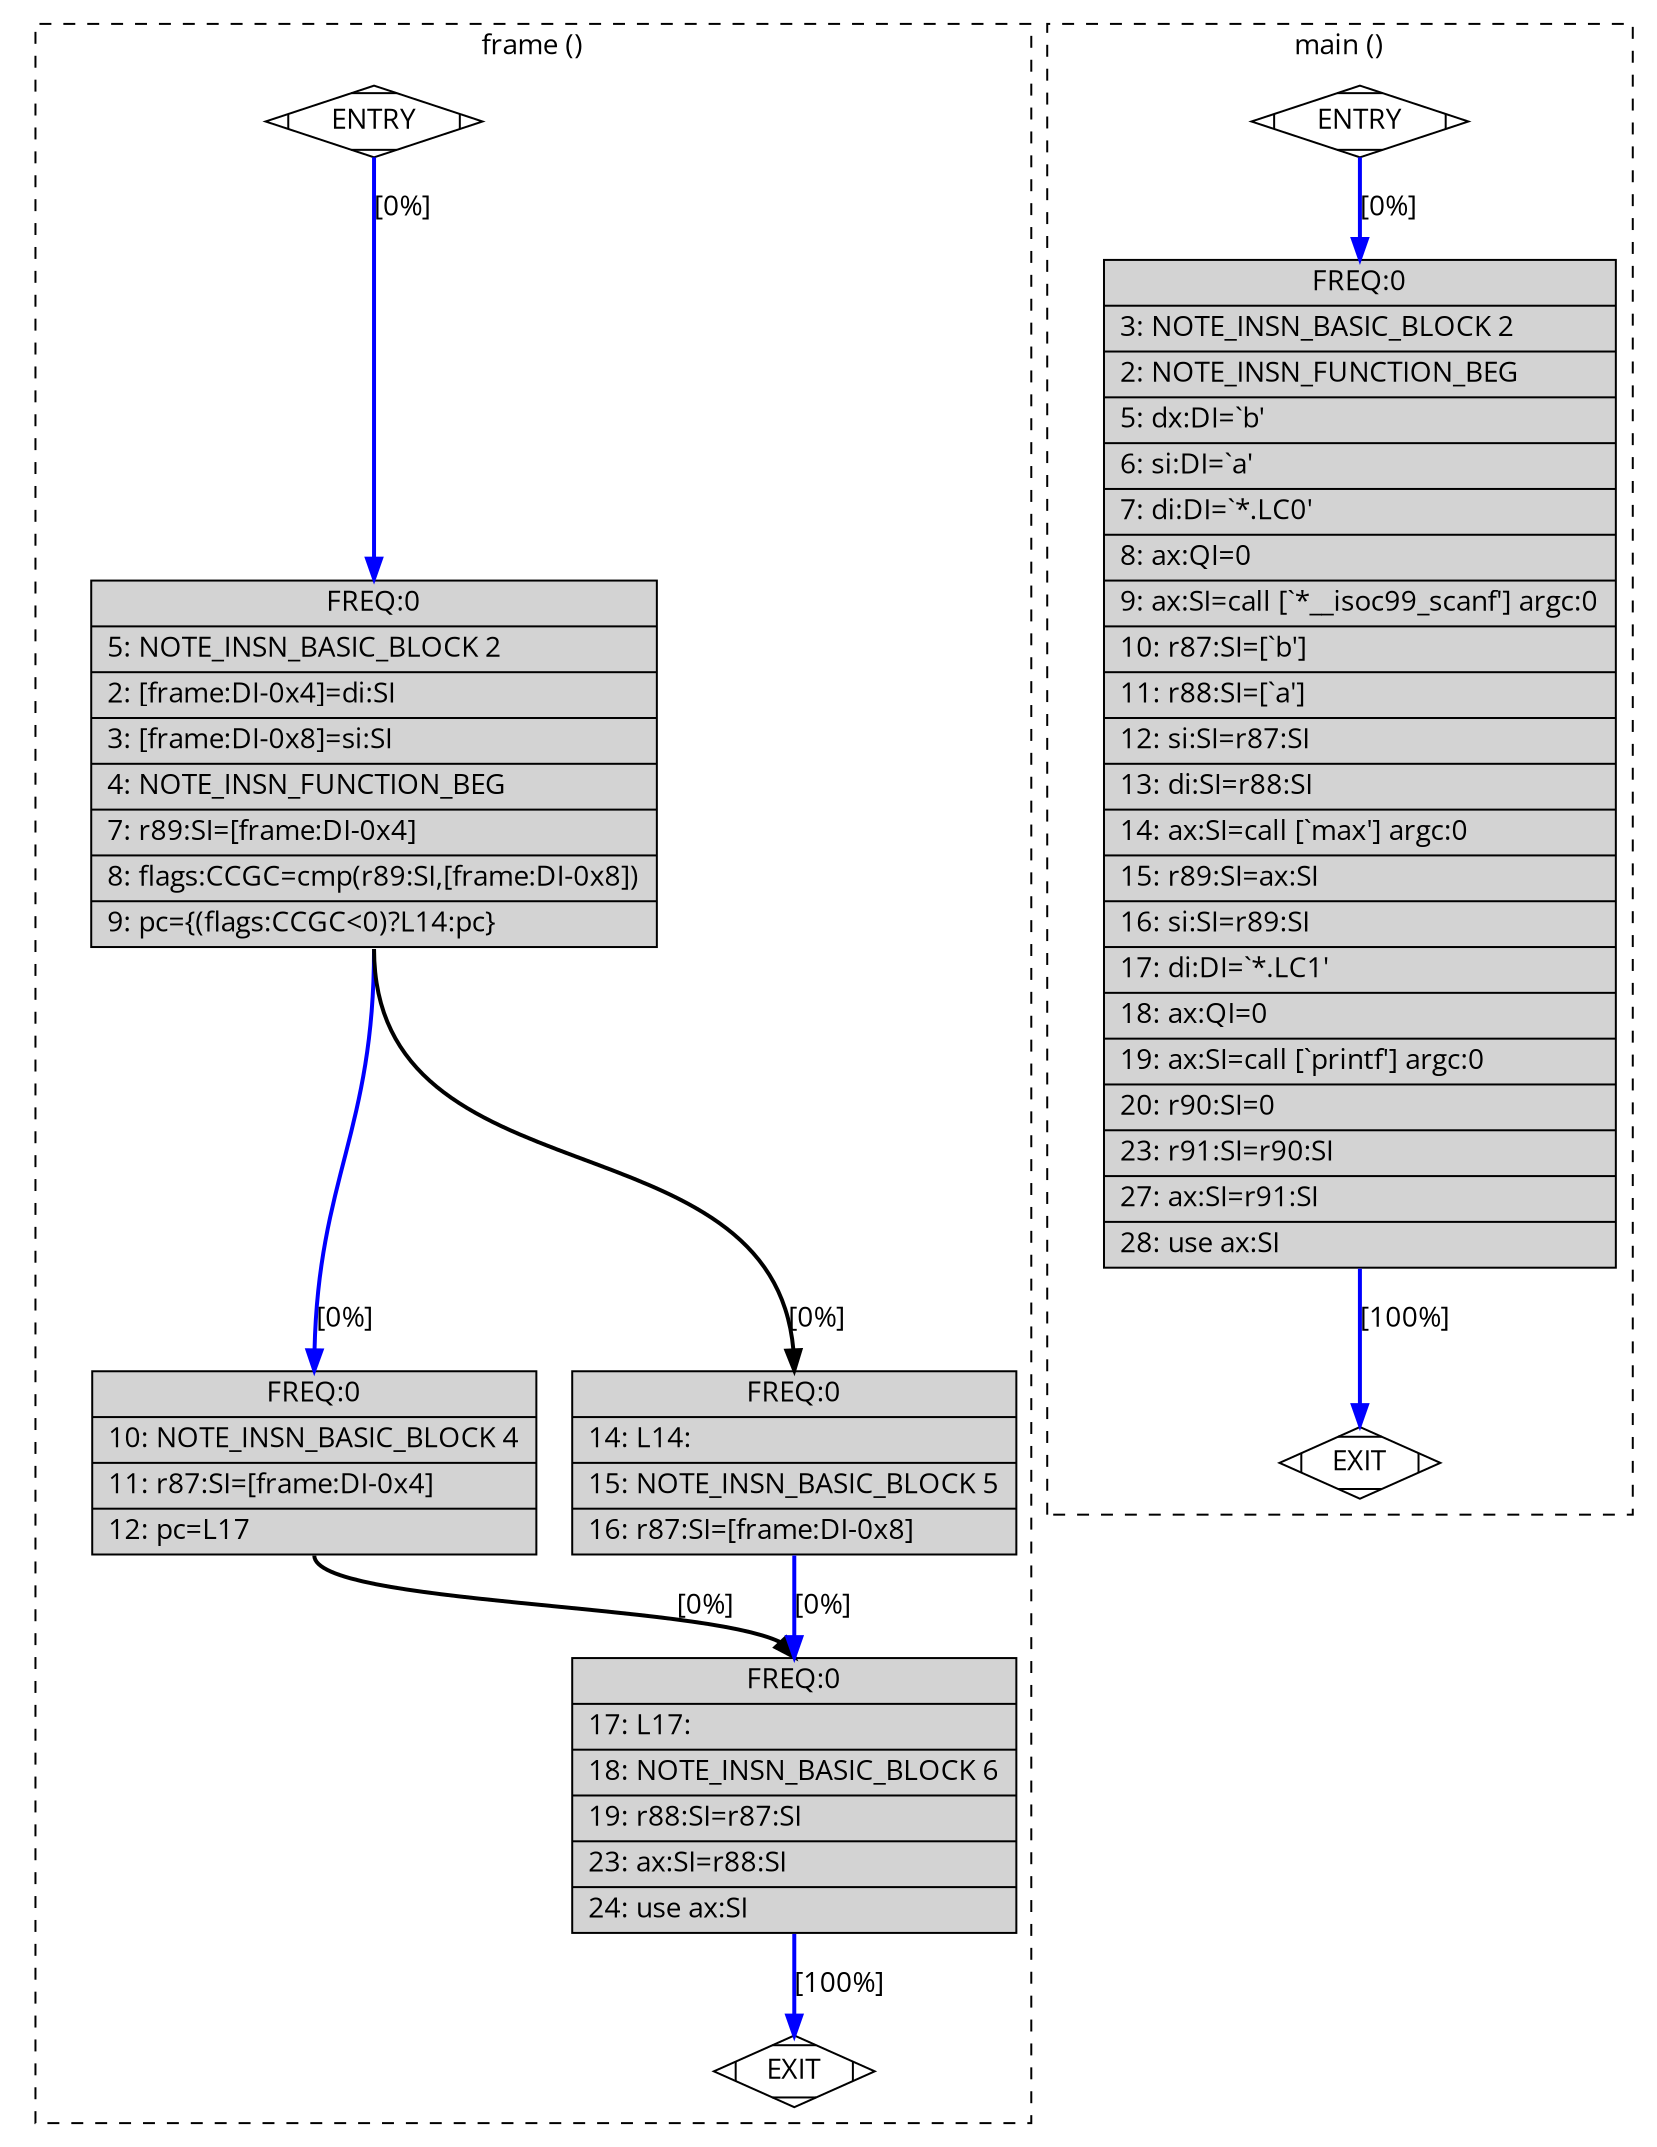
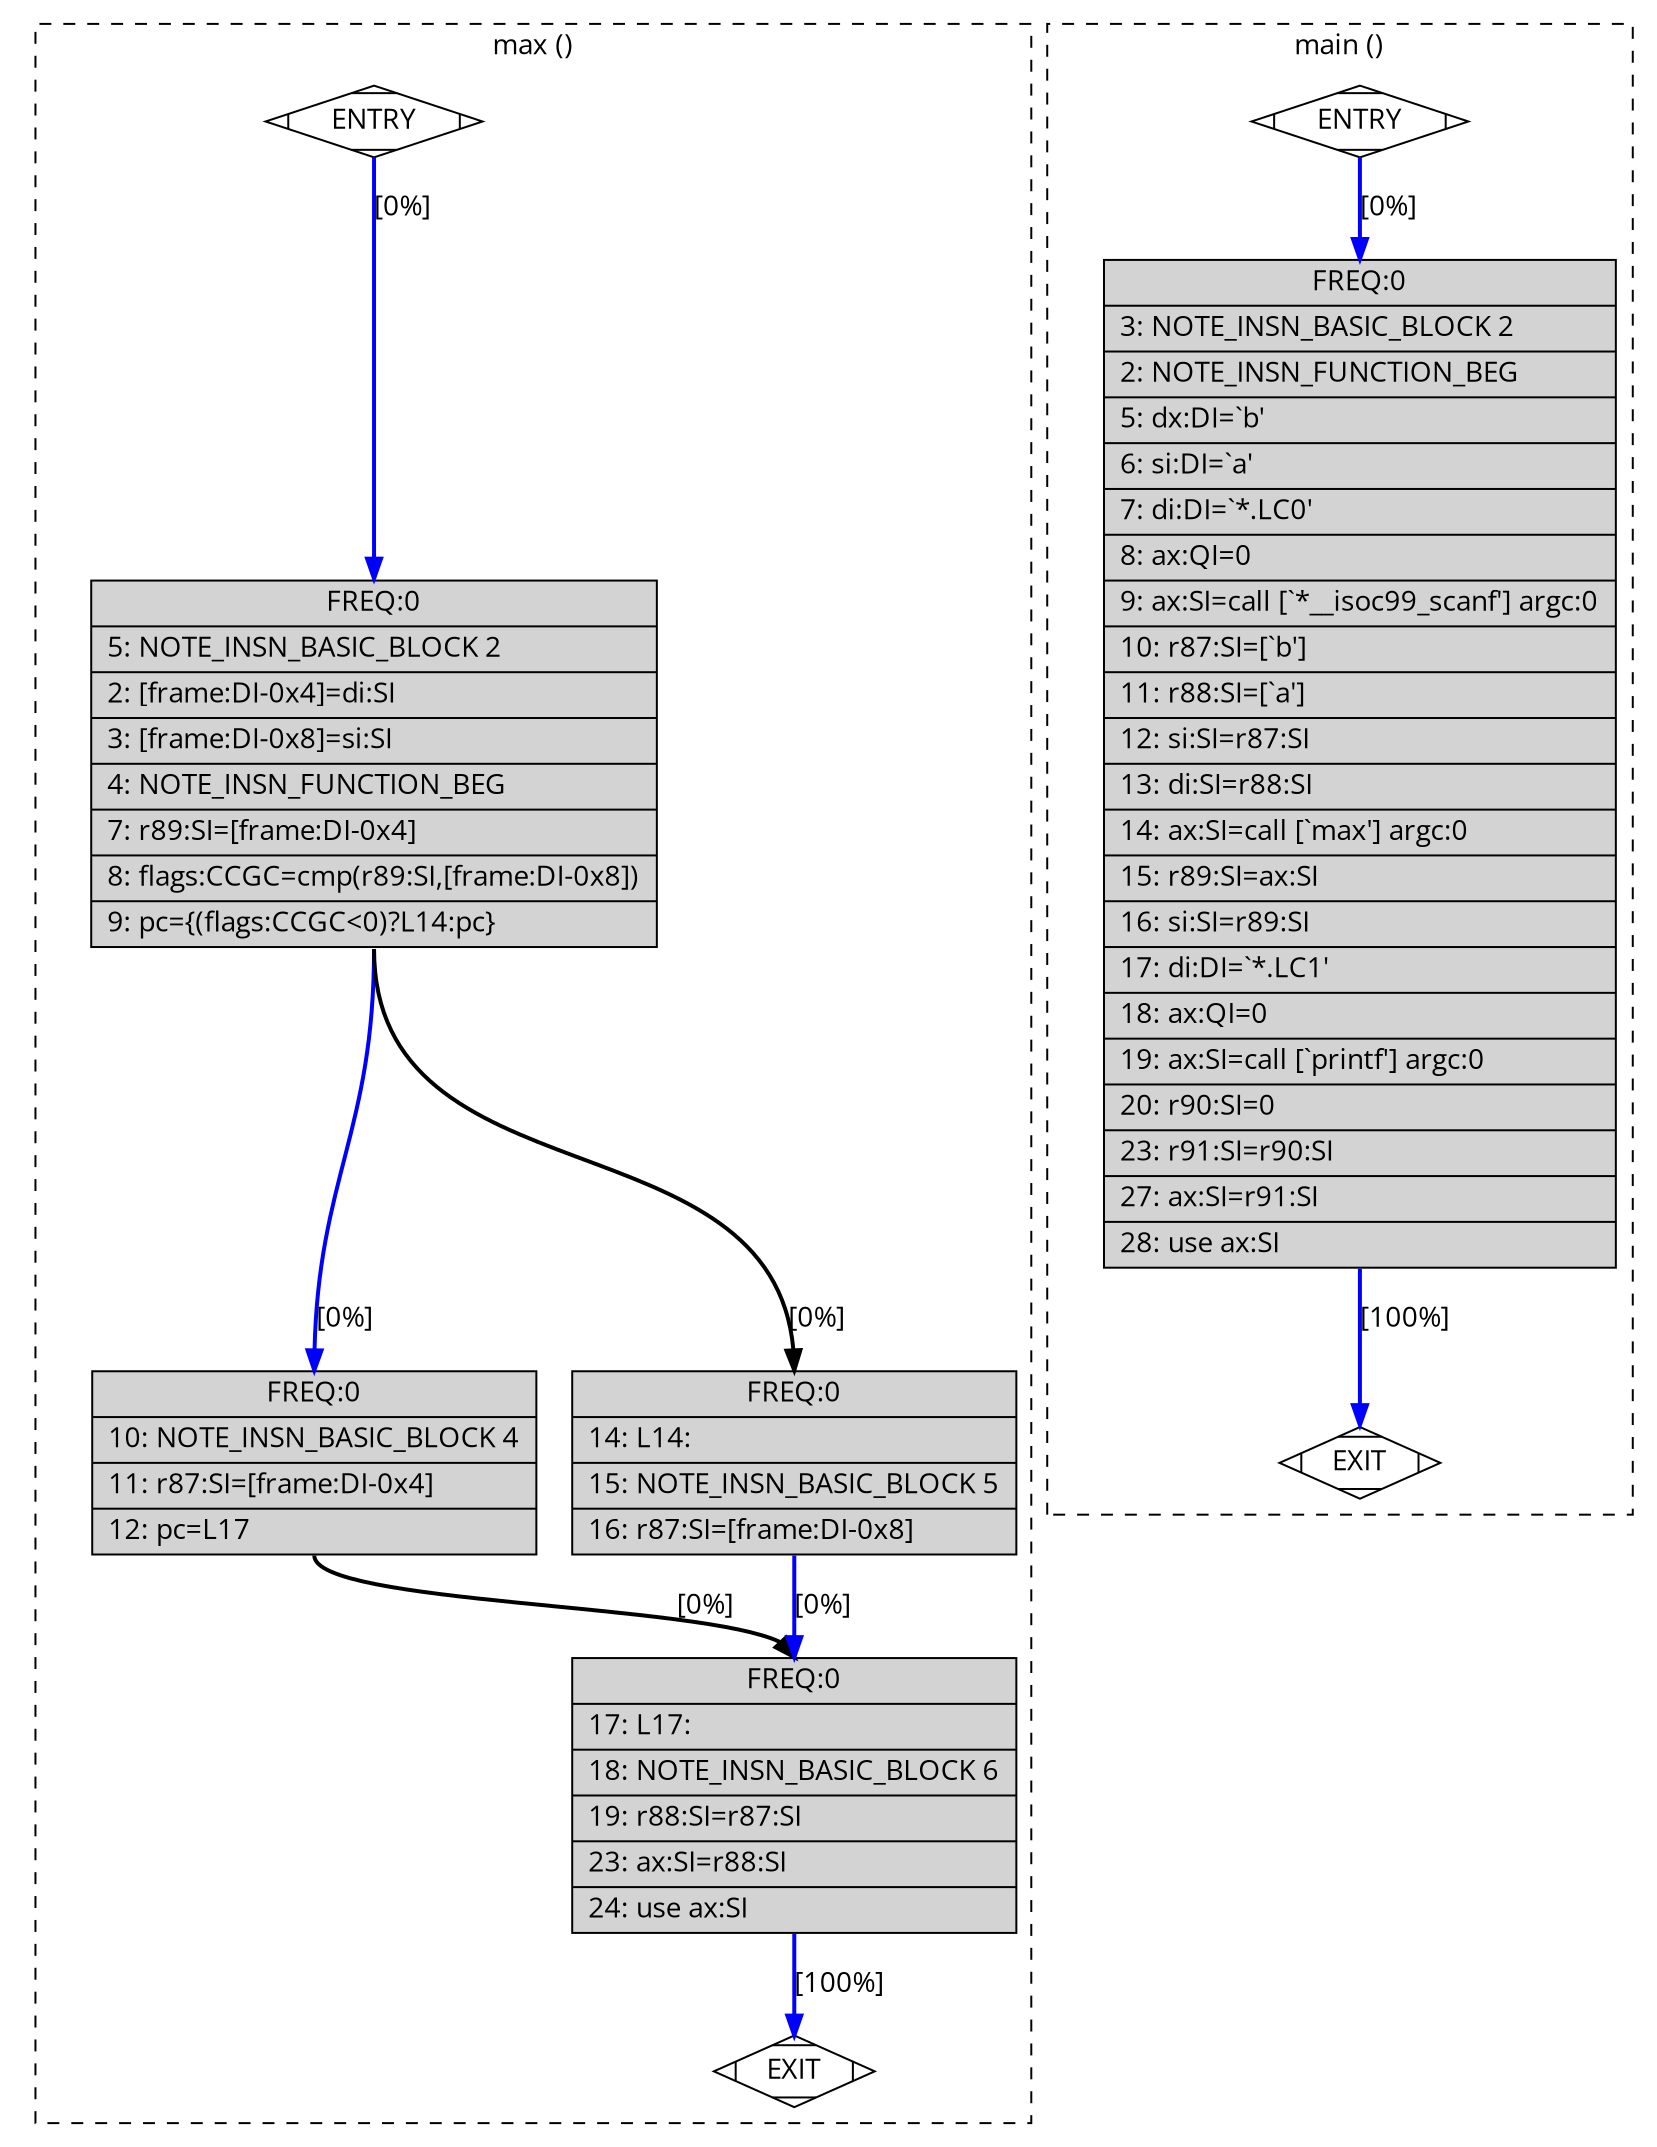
cluster "frame ()": label "frame ()" -> "max ()"
